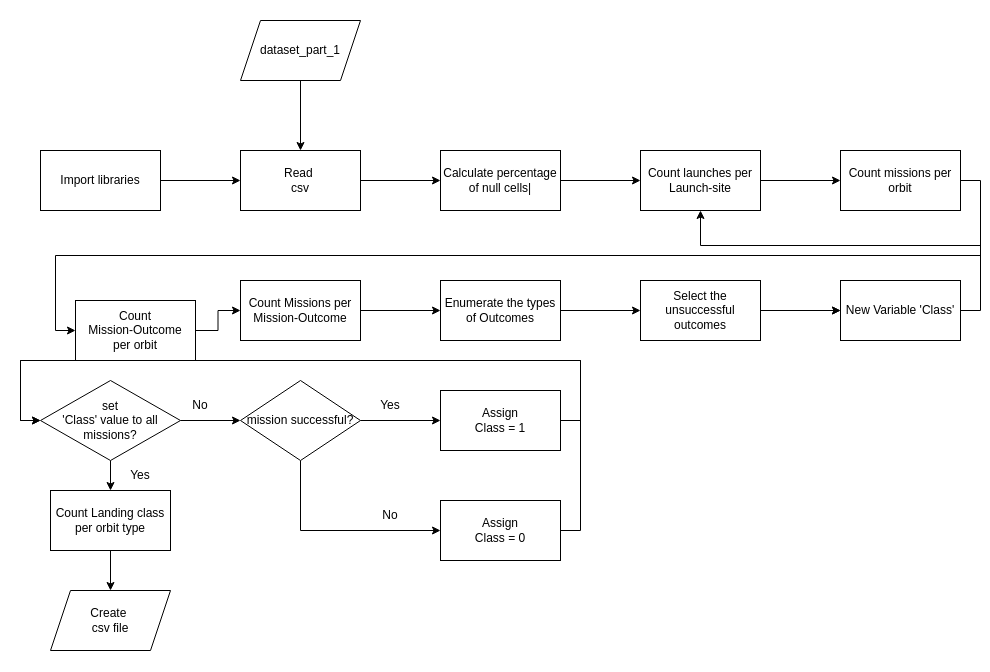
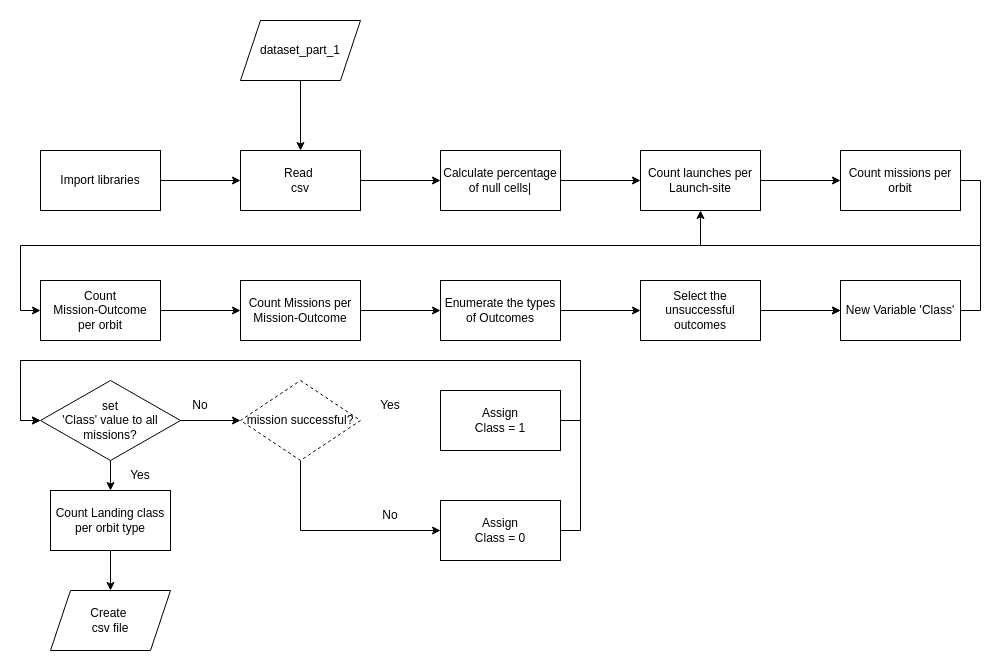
node "Count Mission-Outcome per orbit": moved (136, 331) -> (101, 311)
node "mission successful?": style solid -> dashed
edge "mission successful?" -> "Assign Class = 1": removed
